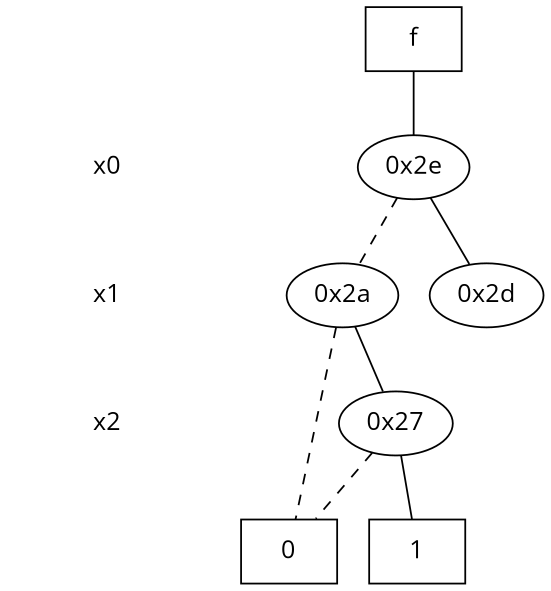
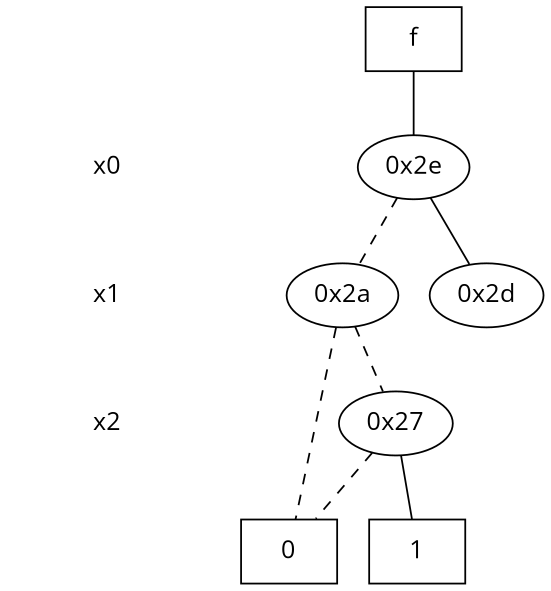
edge "0x2a" -- "0x27": style solid -> dashed
